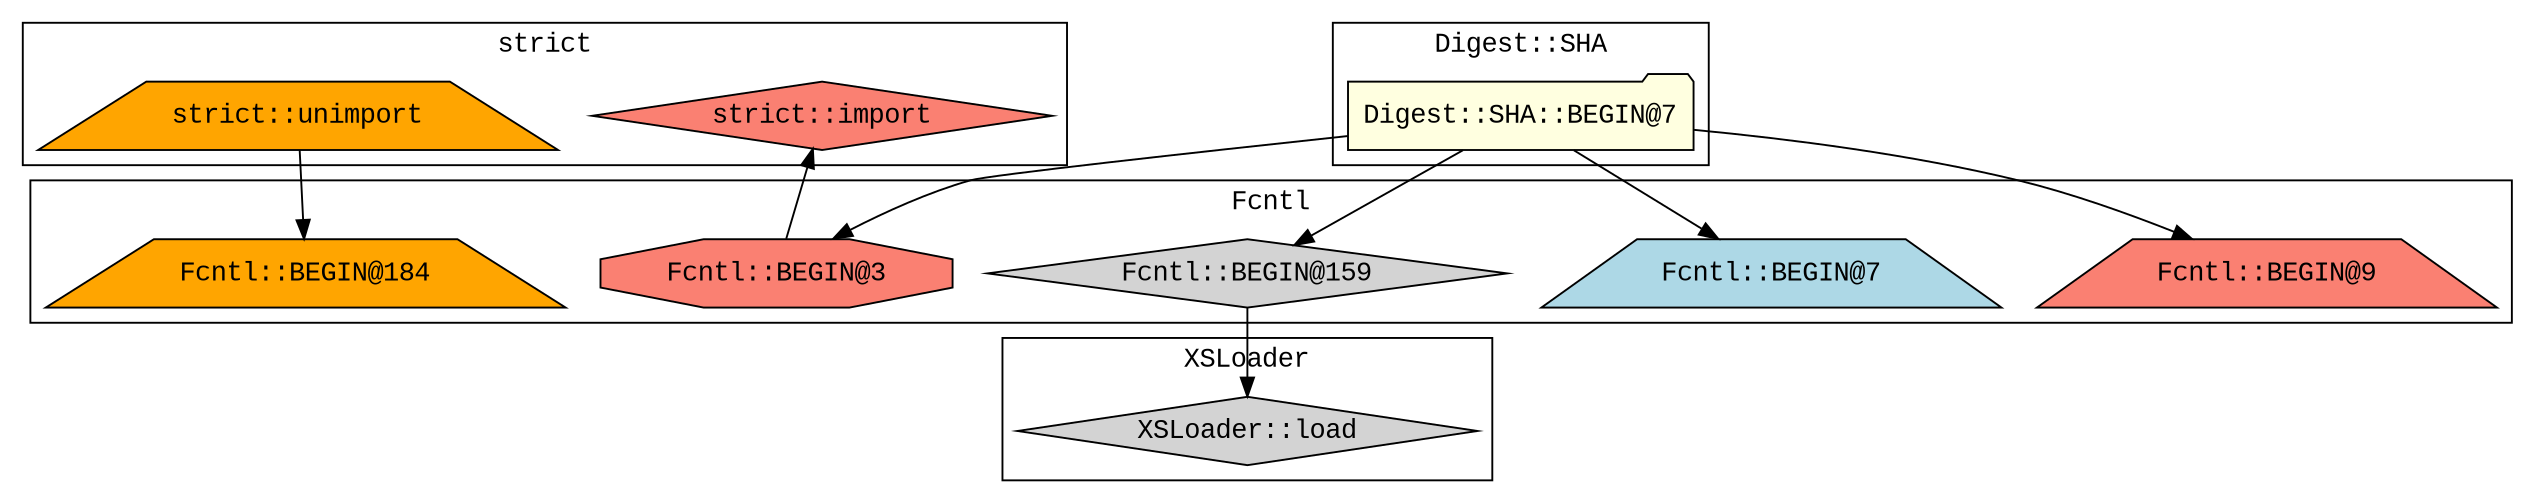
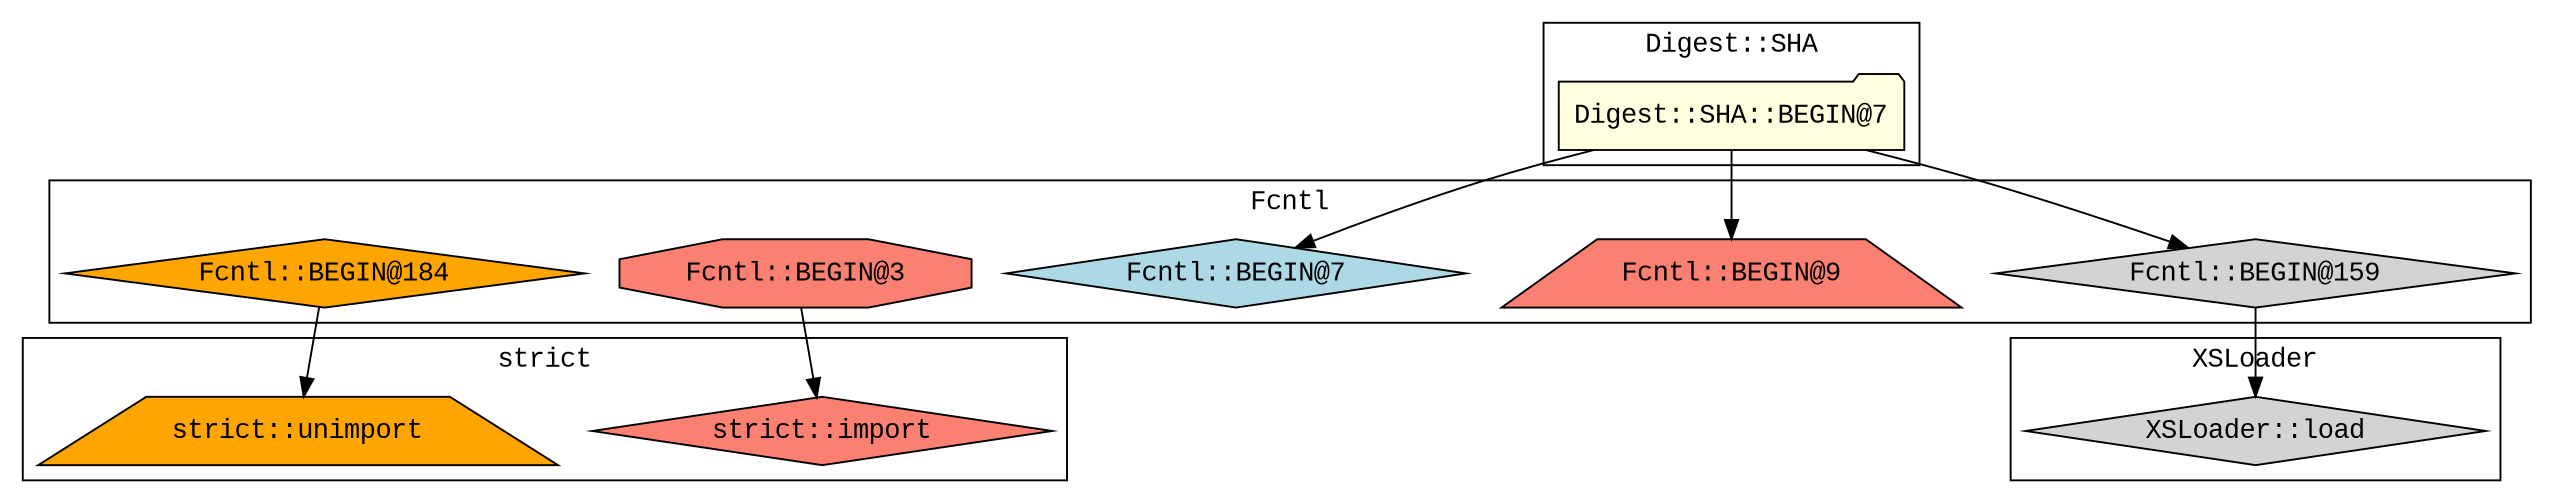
edge "Digest::SHA::BEGIN@7" -> "Fcntl::BEGIN@3": removed
edge "strict::unimport" -> "Fcntl::BEGIN@184": reversed
node "Fcntl::BEGIN@184": shape trapezium -> diamond
node "Fcntl::BEGIN@7": shape trapezium -> diamond
